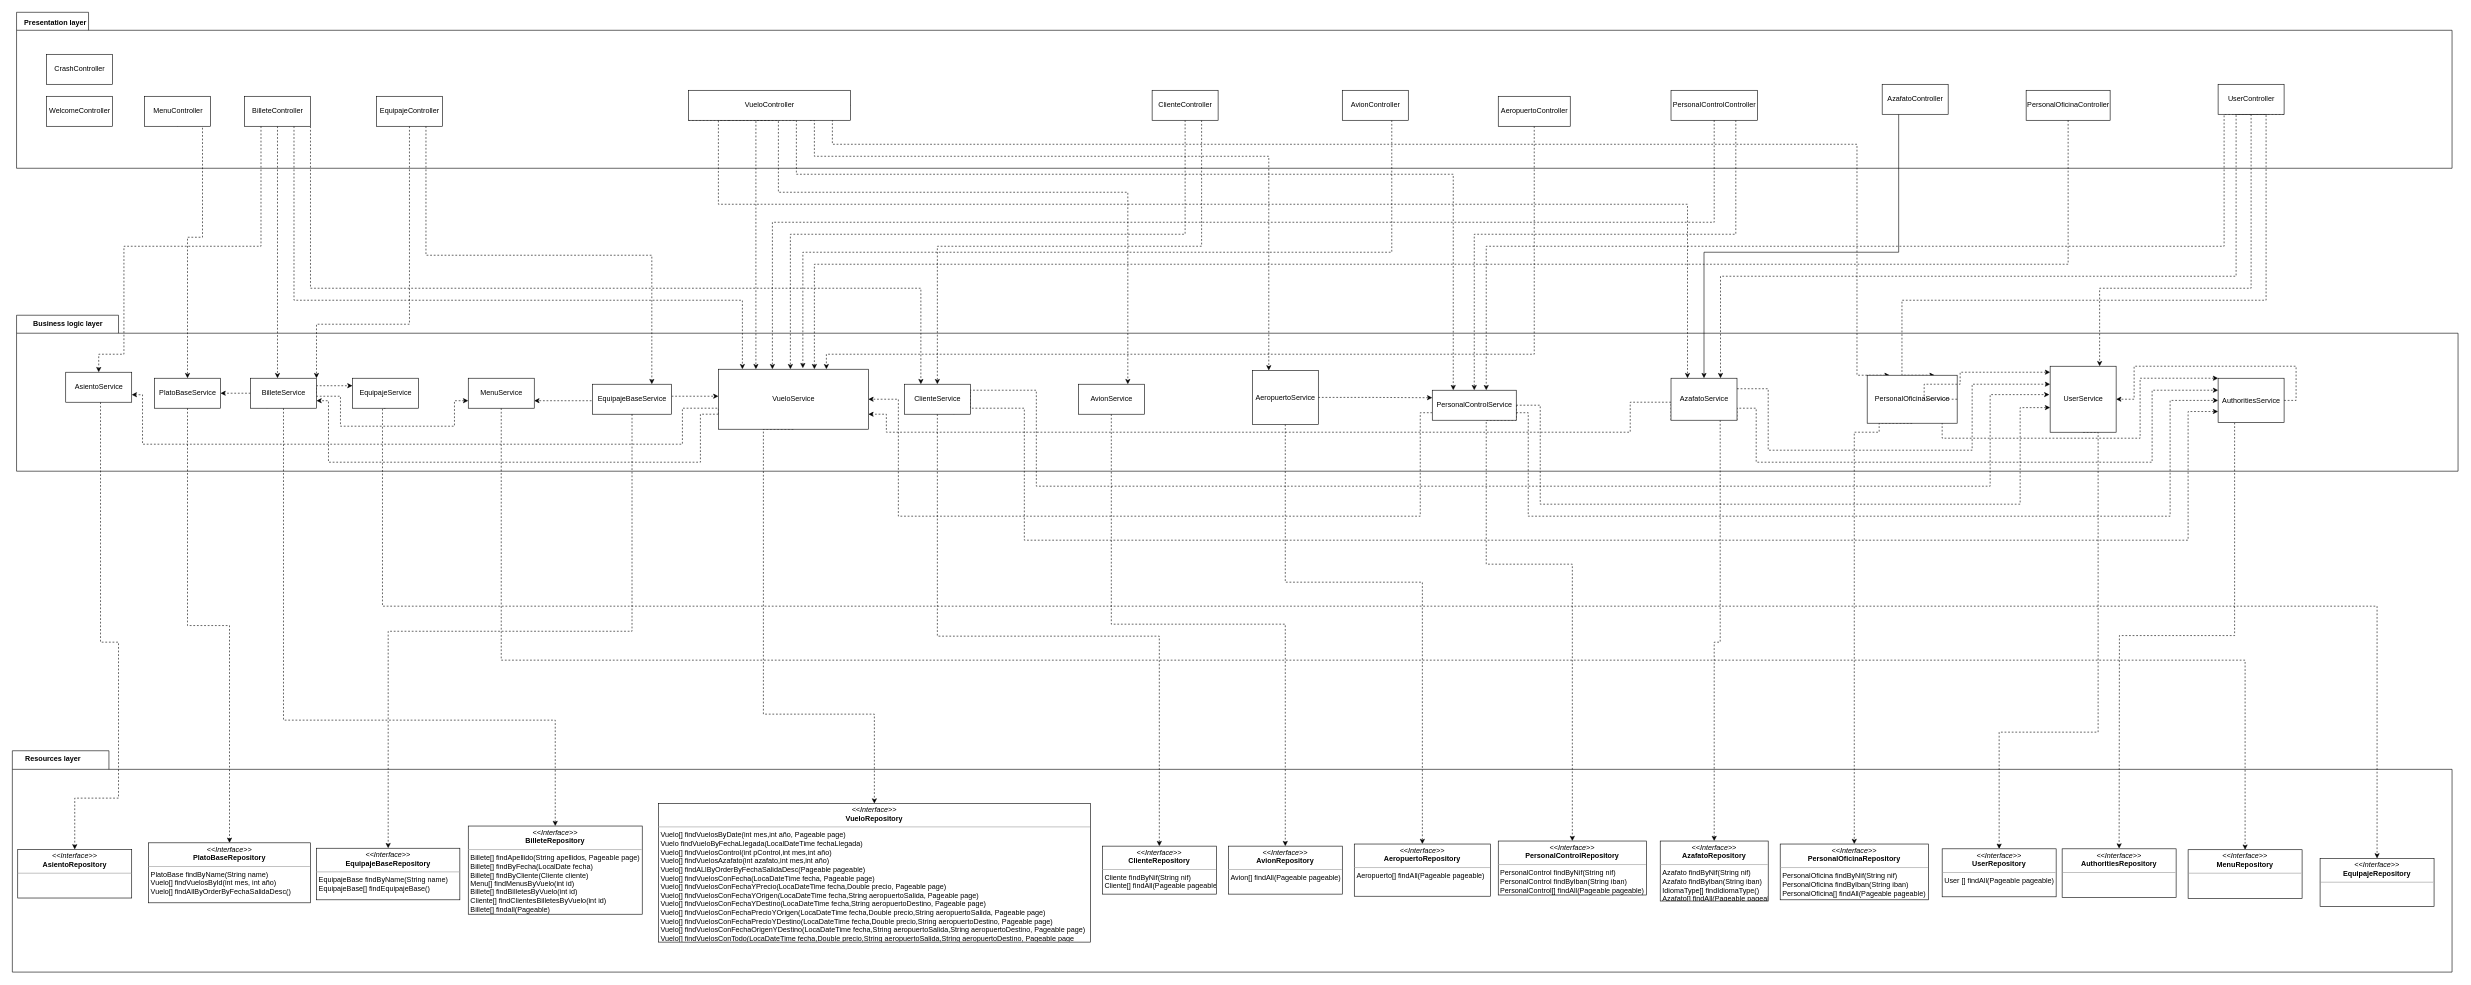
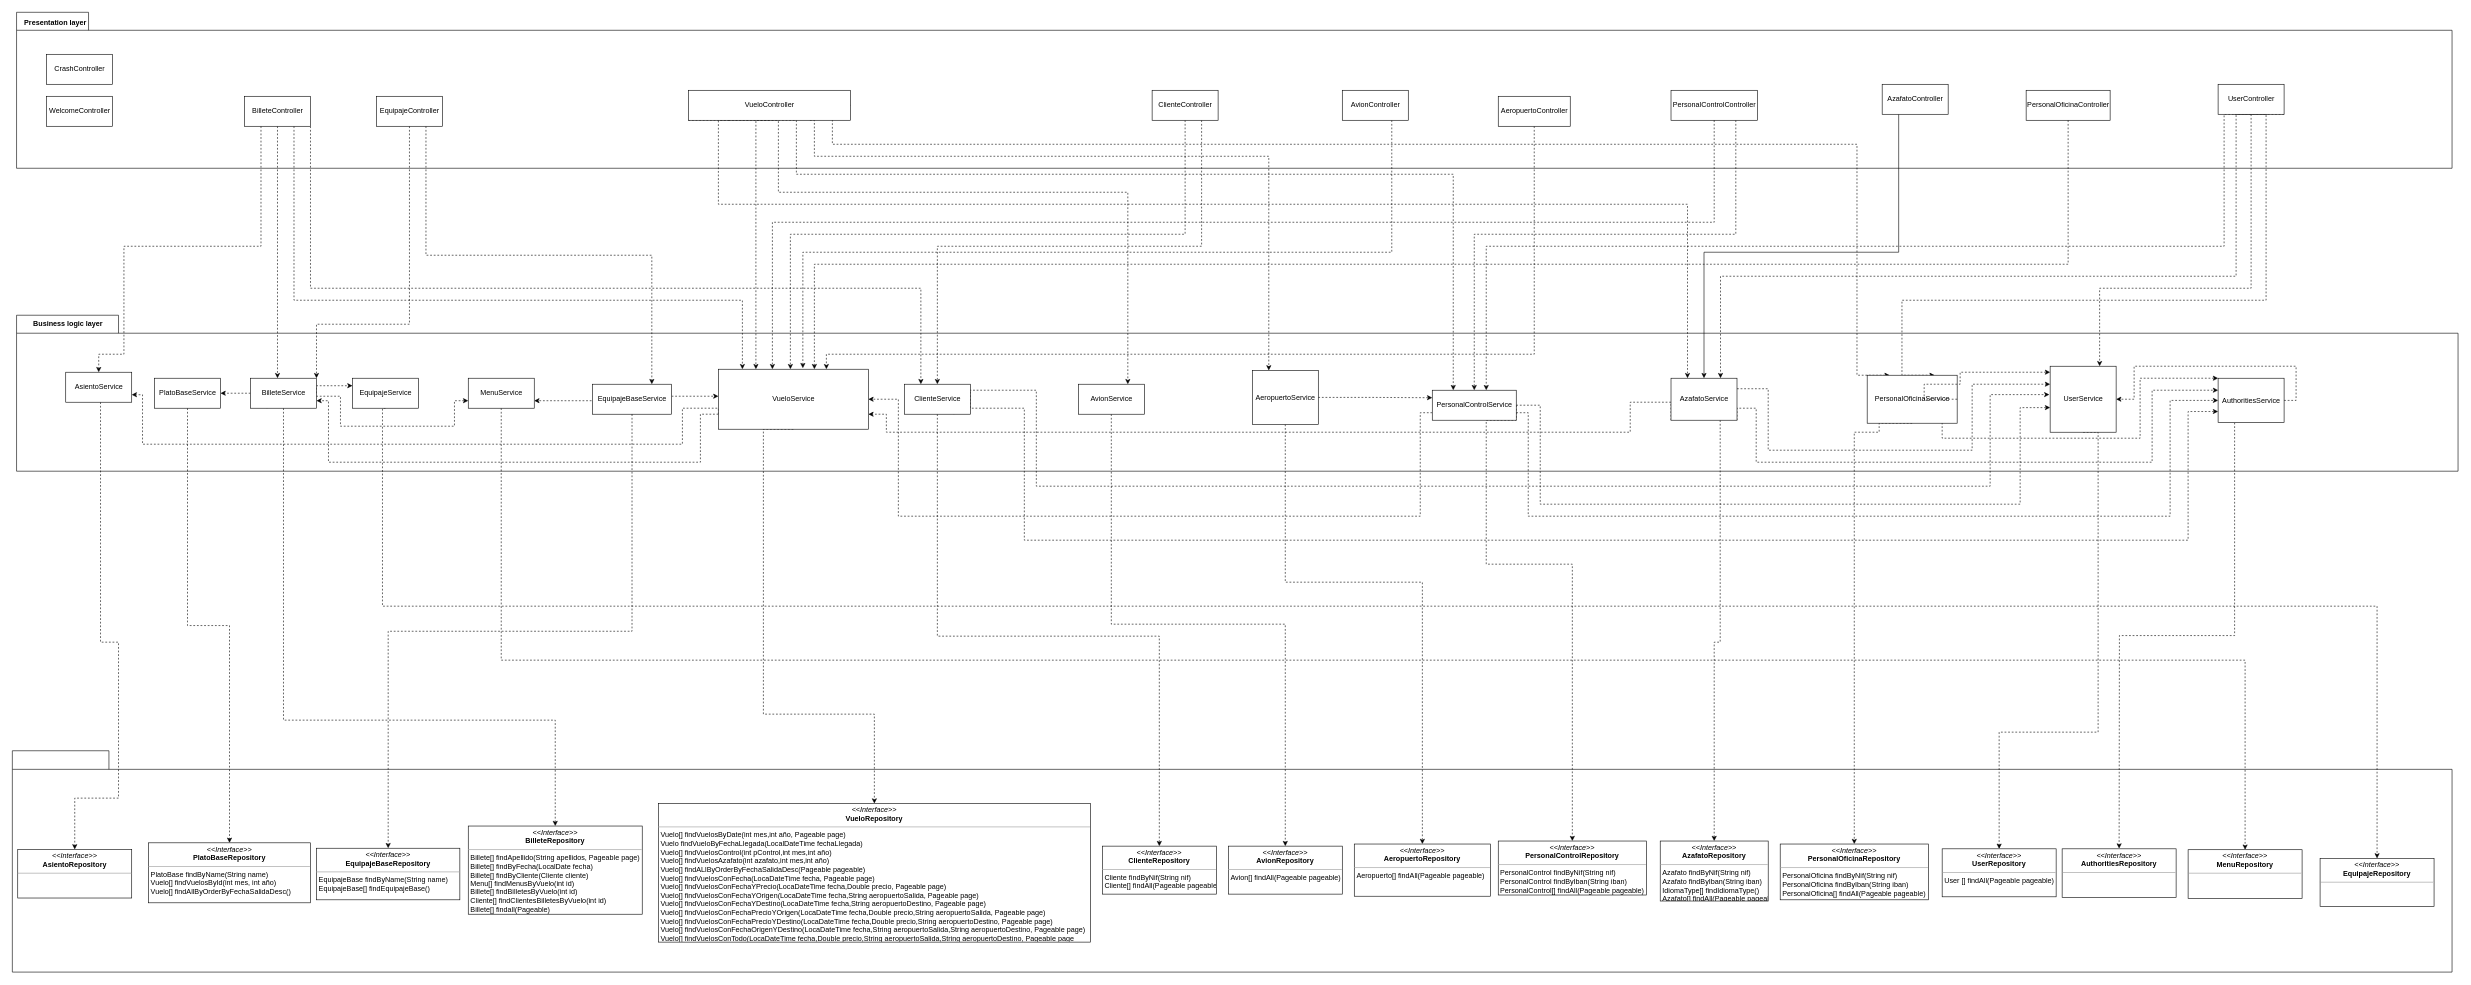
node "MenuController": removed
edge "MenuController" -> "PlatoBaseService": removed
node "Resources layer": removed
